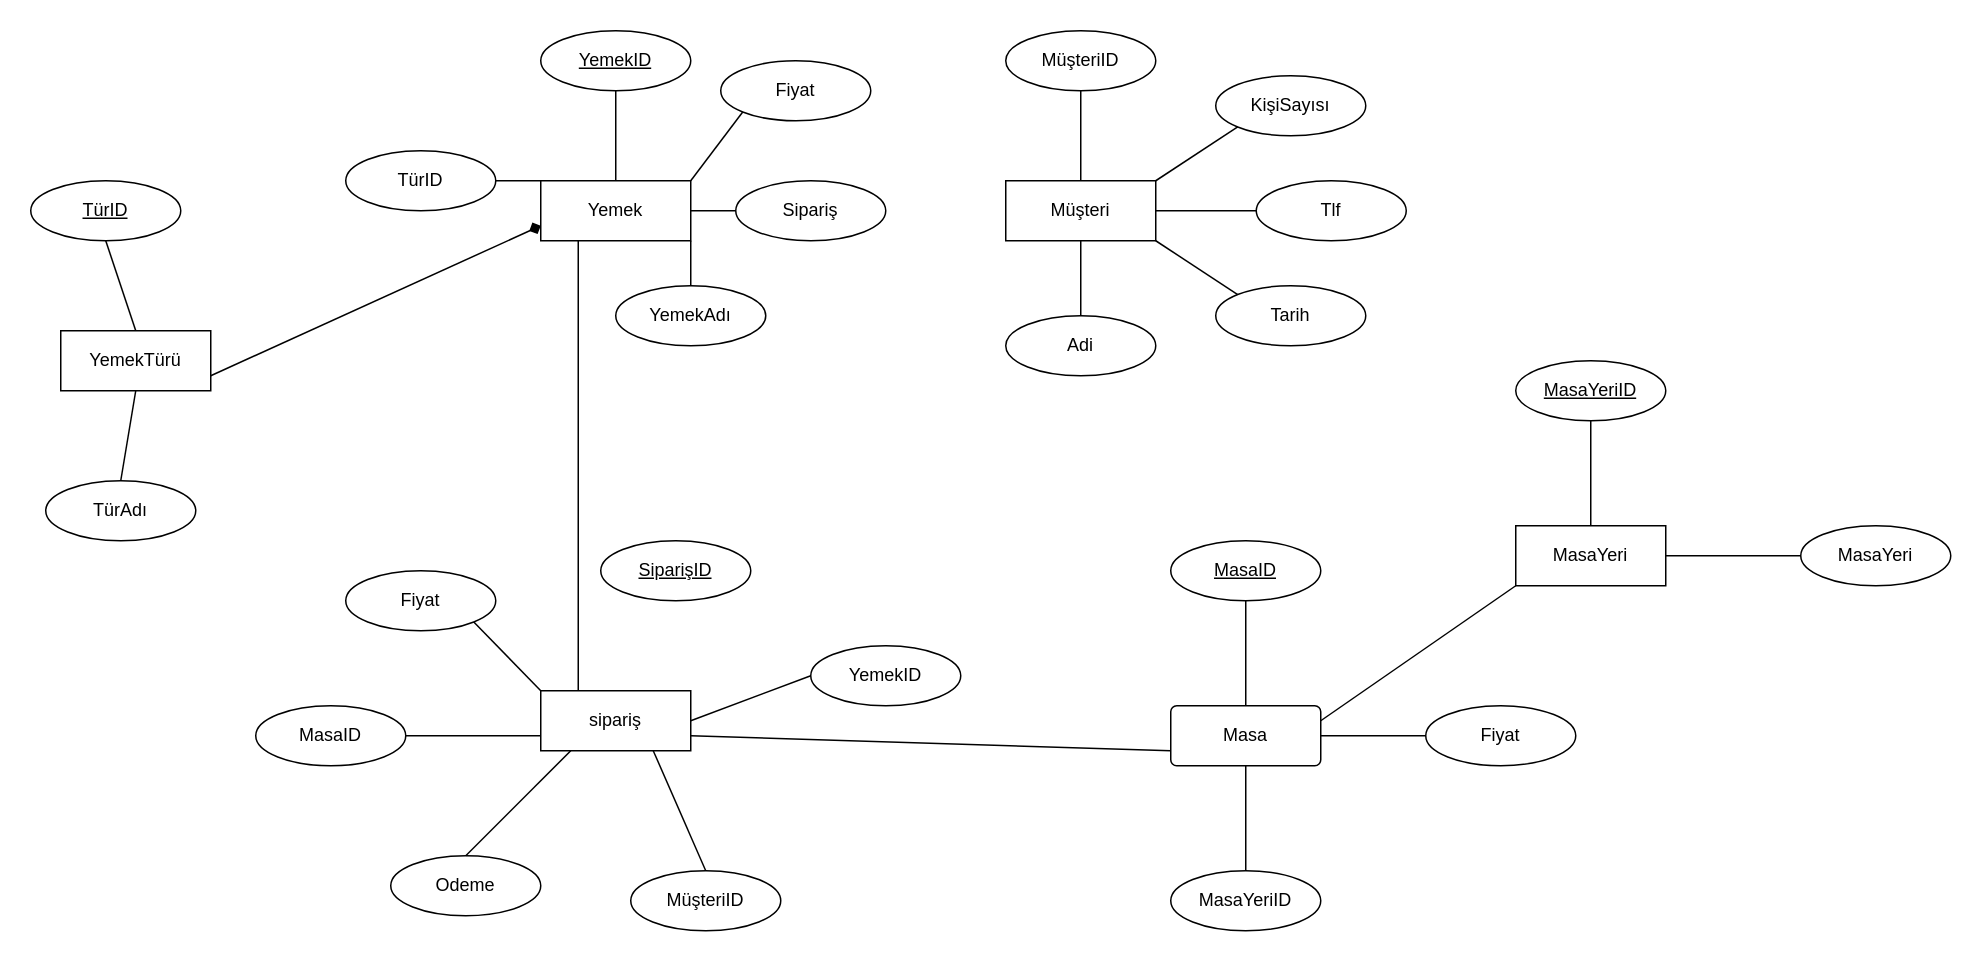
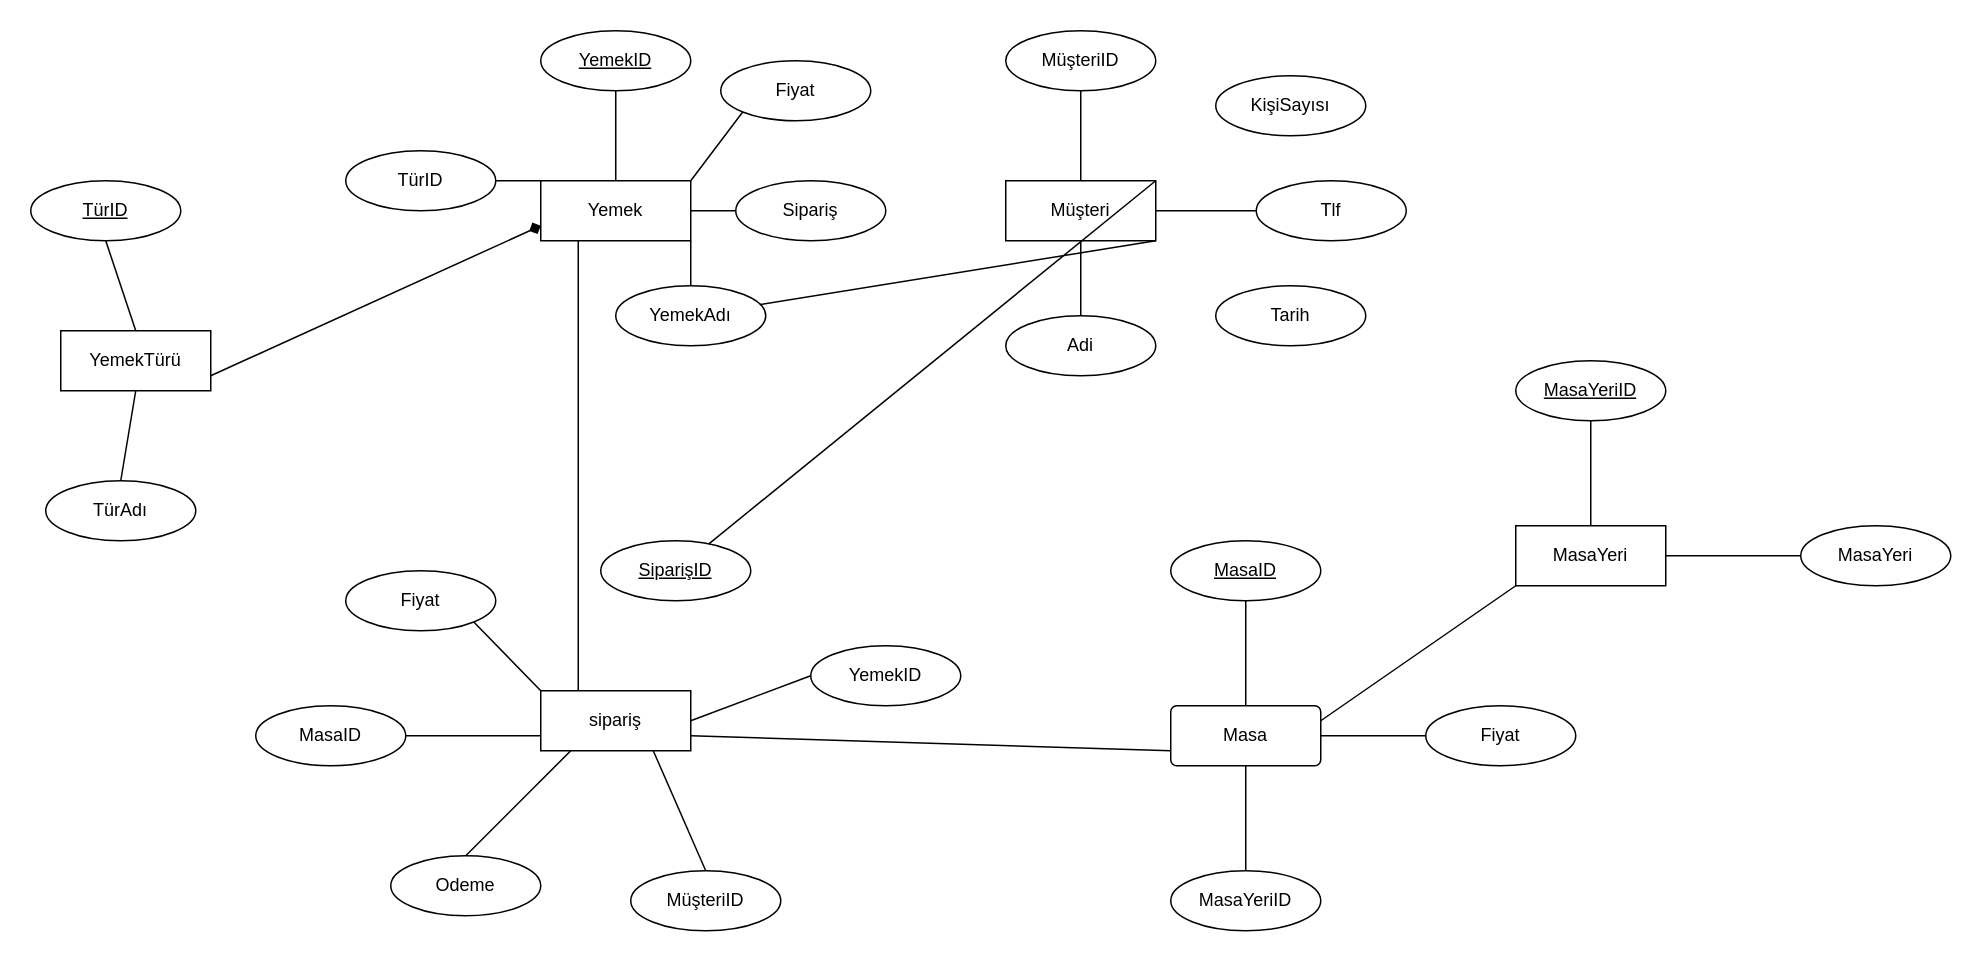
edge "KişiSayısı" -- "Müşteri": now "SiparişID" -- "Müşteri"
edge "Müşteri" -- "Tarih": now "Müşteri" -- "YemekAdı"
